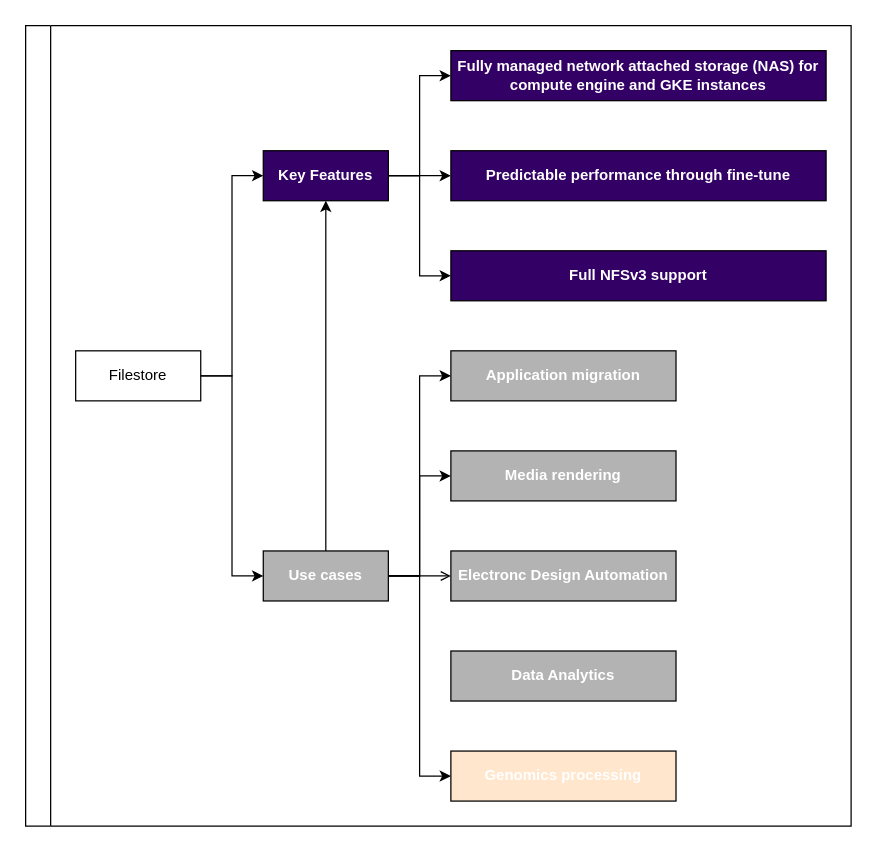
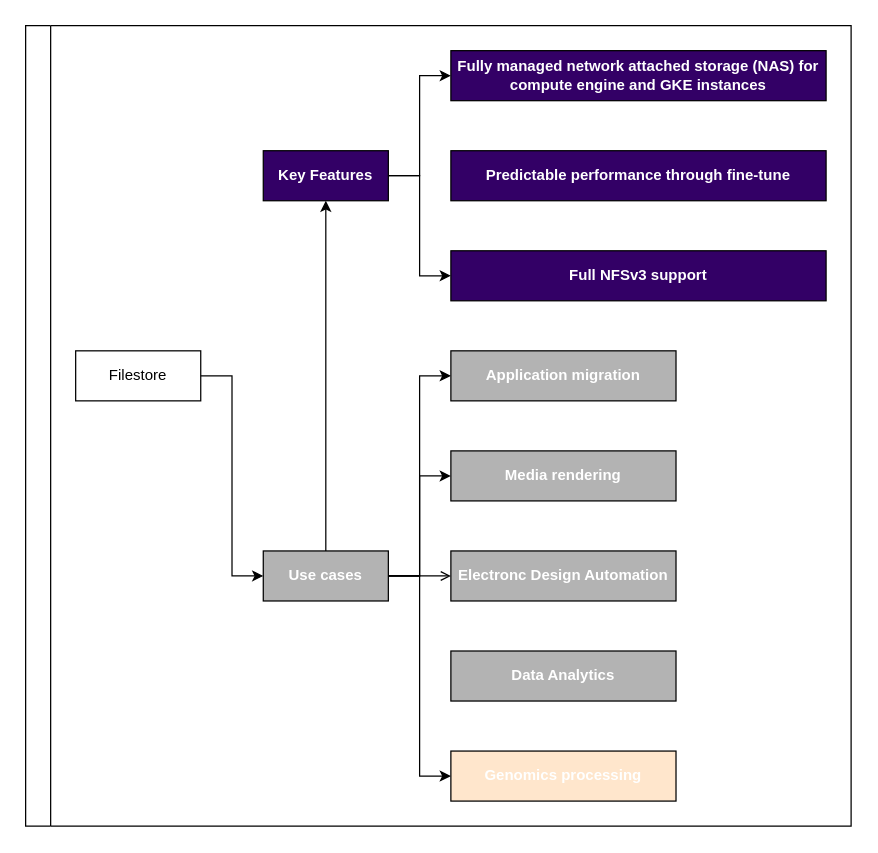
edge "Key Features" -> "Predictable performance through fine-tune": removed
edge "Filestore" -> "Key Features": removed
